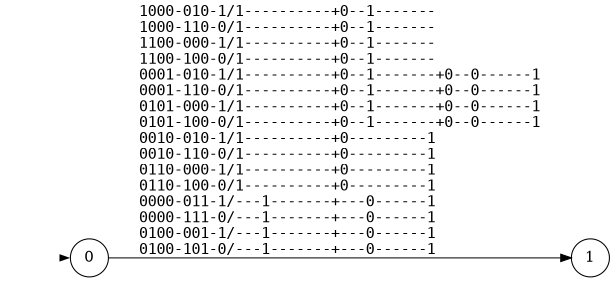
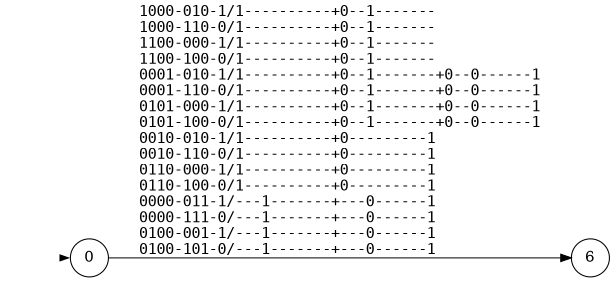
node "1": label "1" -> "6"
